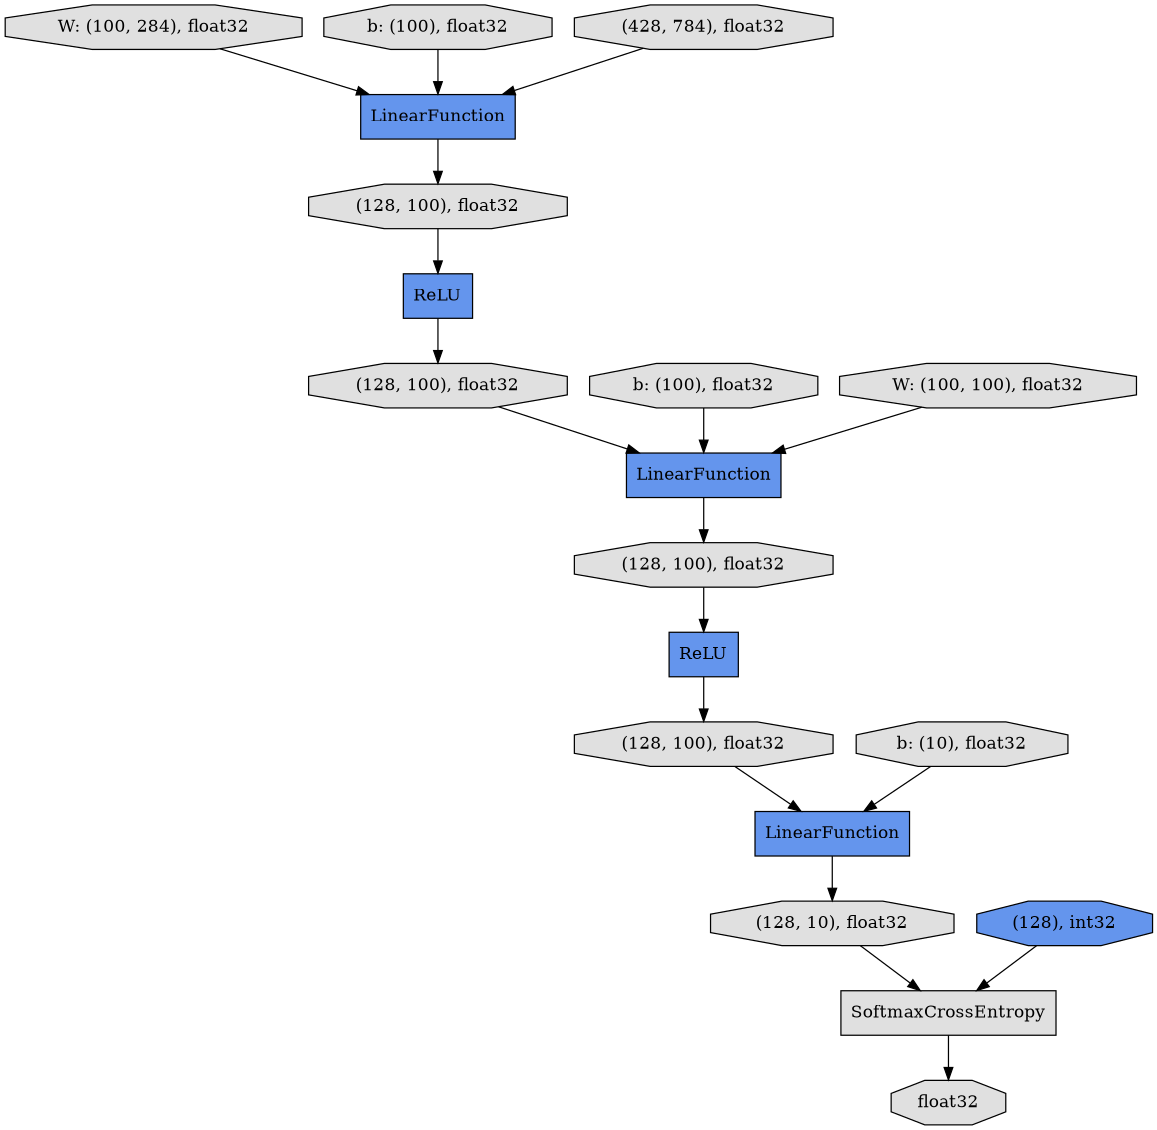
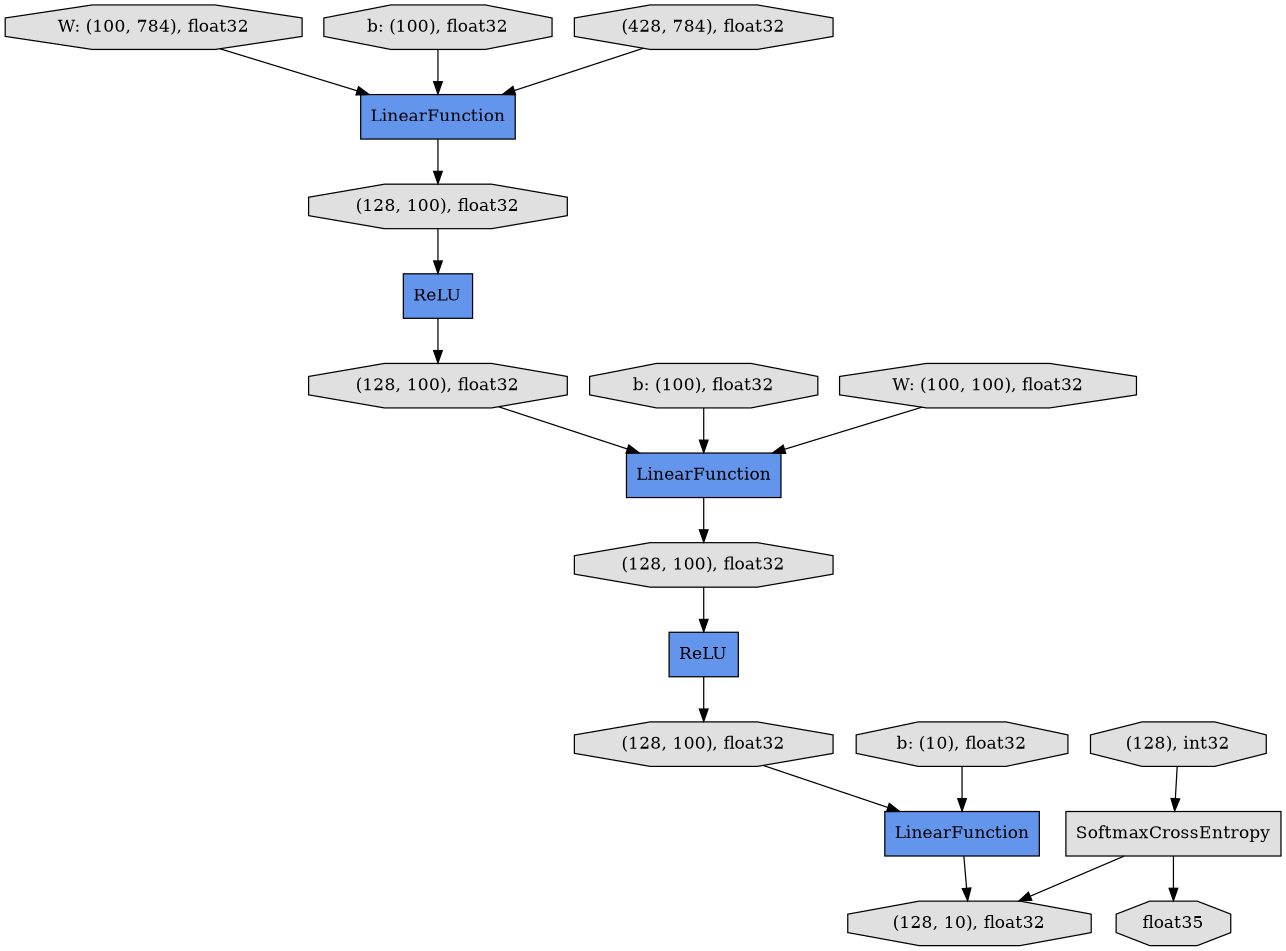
node "W: (100, 284), float32": label "W: (100, 284), float32" -> "W: (100, 784), float32"
node "(128), int32": fillcolor #6495ed -> #e0e0e0
edge "(128, 10), float32" -> "SoftmaxCrossEntropy": reversed
node "float32": label "float32" -> "float35"
